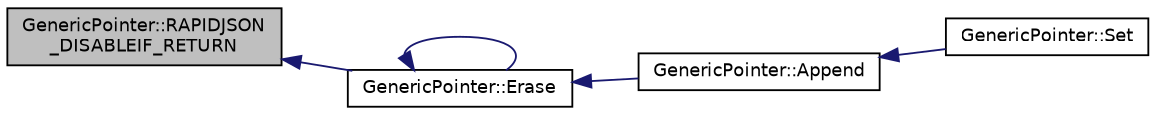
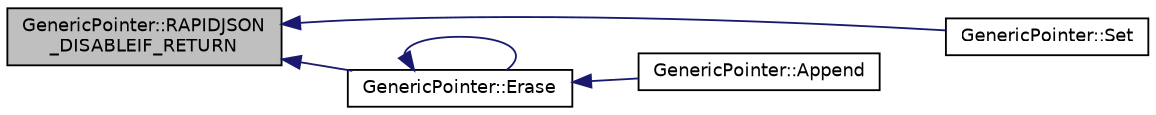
edge "GenericPointer::Set" -> "GenericPointer::Append": now "GenericPointer::Set" -> "GenericPointer::RAPIDJSON _DISABLEIF_RETURN"
